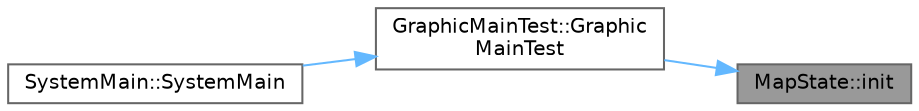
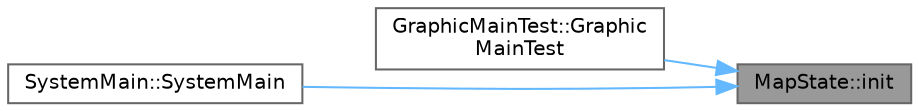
edge "SystemMain::SystemMain" -> "GraphicMainTest::Graphic MainTest": now "SystemMain::SystemMain" -> "MapState::init"
